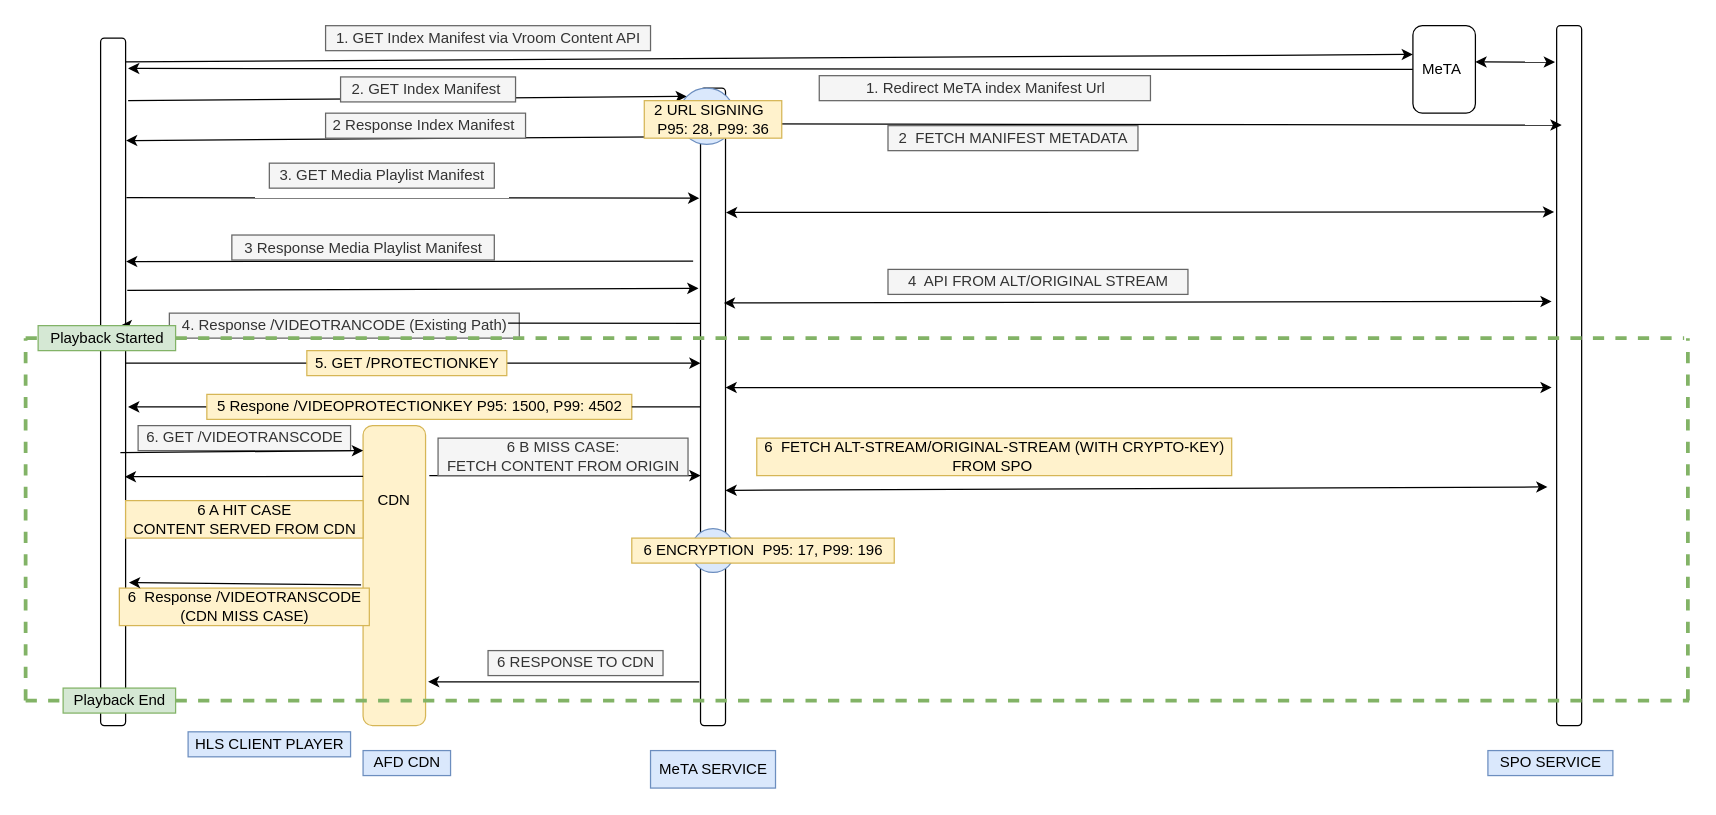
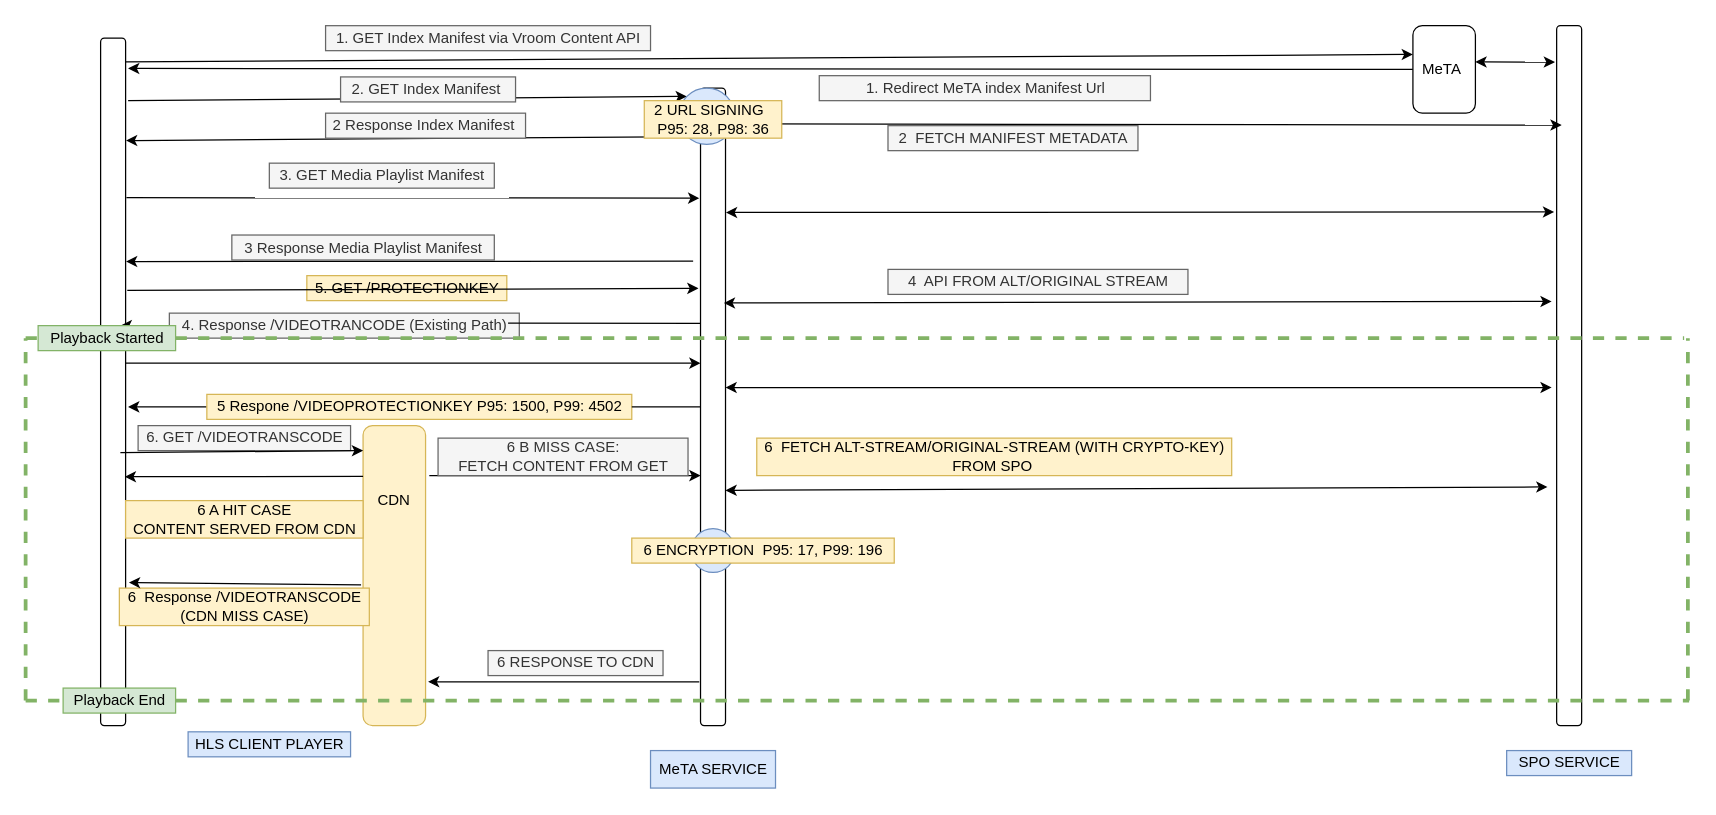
node "2 URL SIGNING P95: 28, P99: 36": label "2 URL SIGNING P95: 28, P99: 36" -> "2 URL SIGNING P95: 28, P98: 36"
node "5. GET /PROTECTIONKEY": moved (407, 363) -> (407, 288)
node "6 B MISS CASE: FETCH CONTENT FROM ORIGIN": label "6 B MISS CASE: FETCH CONTENT FROM ORIGIN" -> "6 B MISS CASE: FETCH CONTENT FROM GET"
node "AFD CDN": removed
node "SPO SERVICE": moved (1551, 763) -> (1569, 763)
